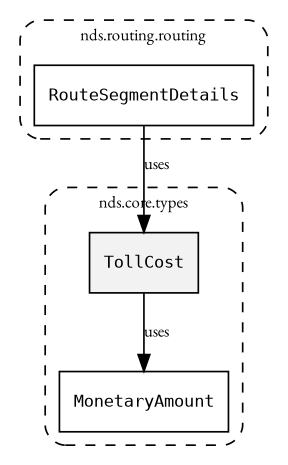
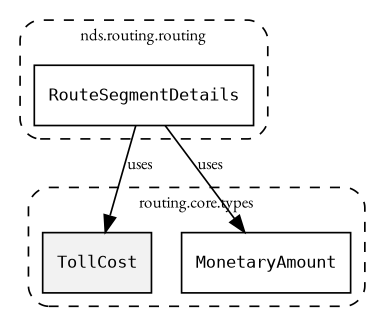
cluster "nds.core.types": label "nds.core.types" -> "routing.core.types"
edge "TollCost" -> "MonetaryAmount": now "RouteSegmentDetails" -> "MonetaryAmount"
